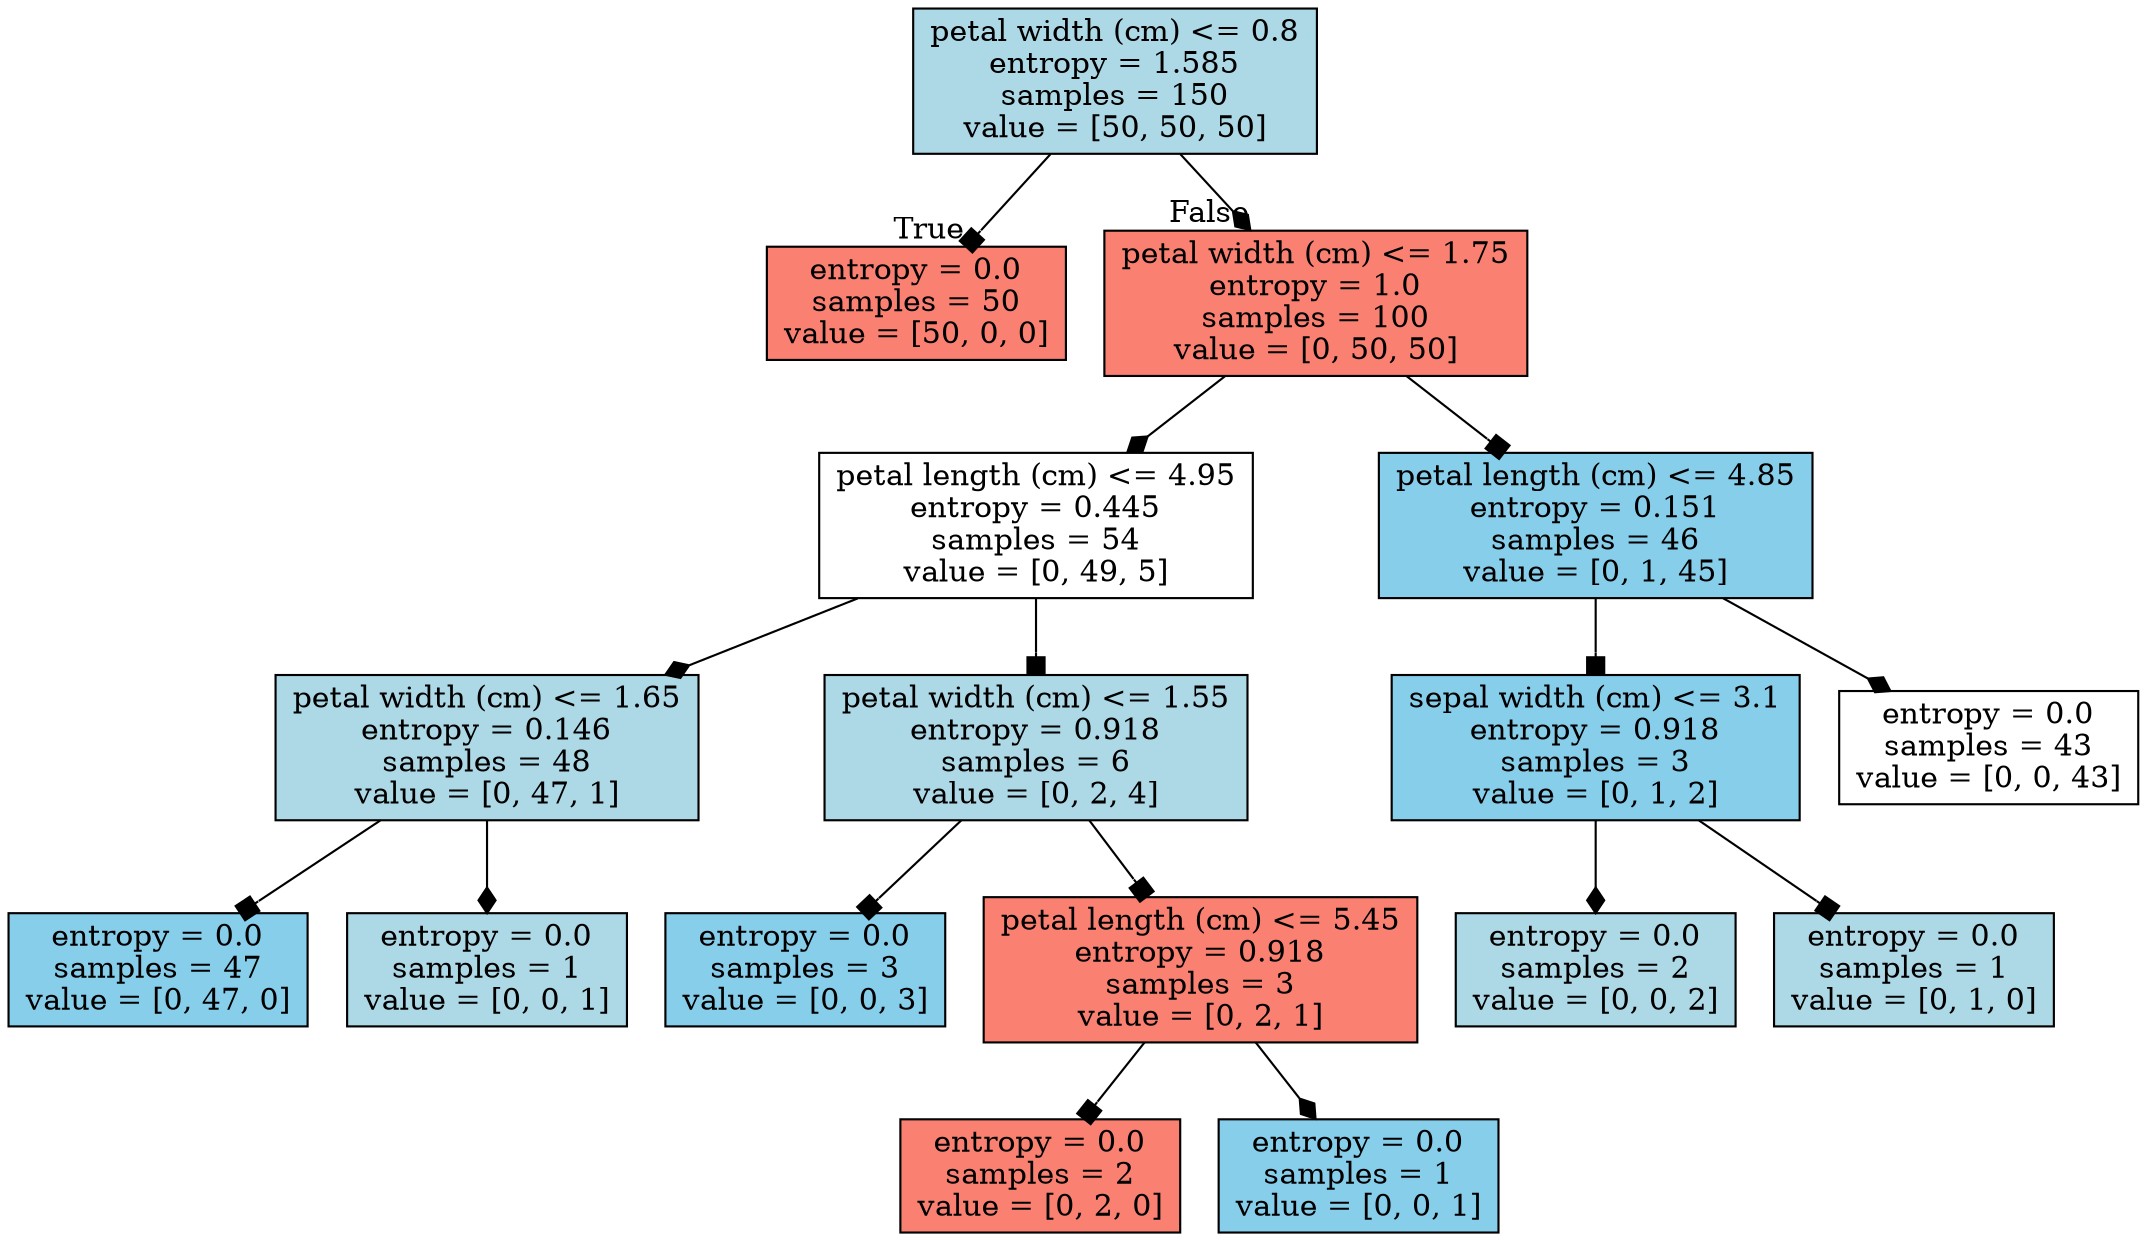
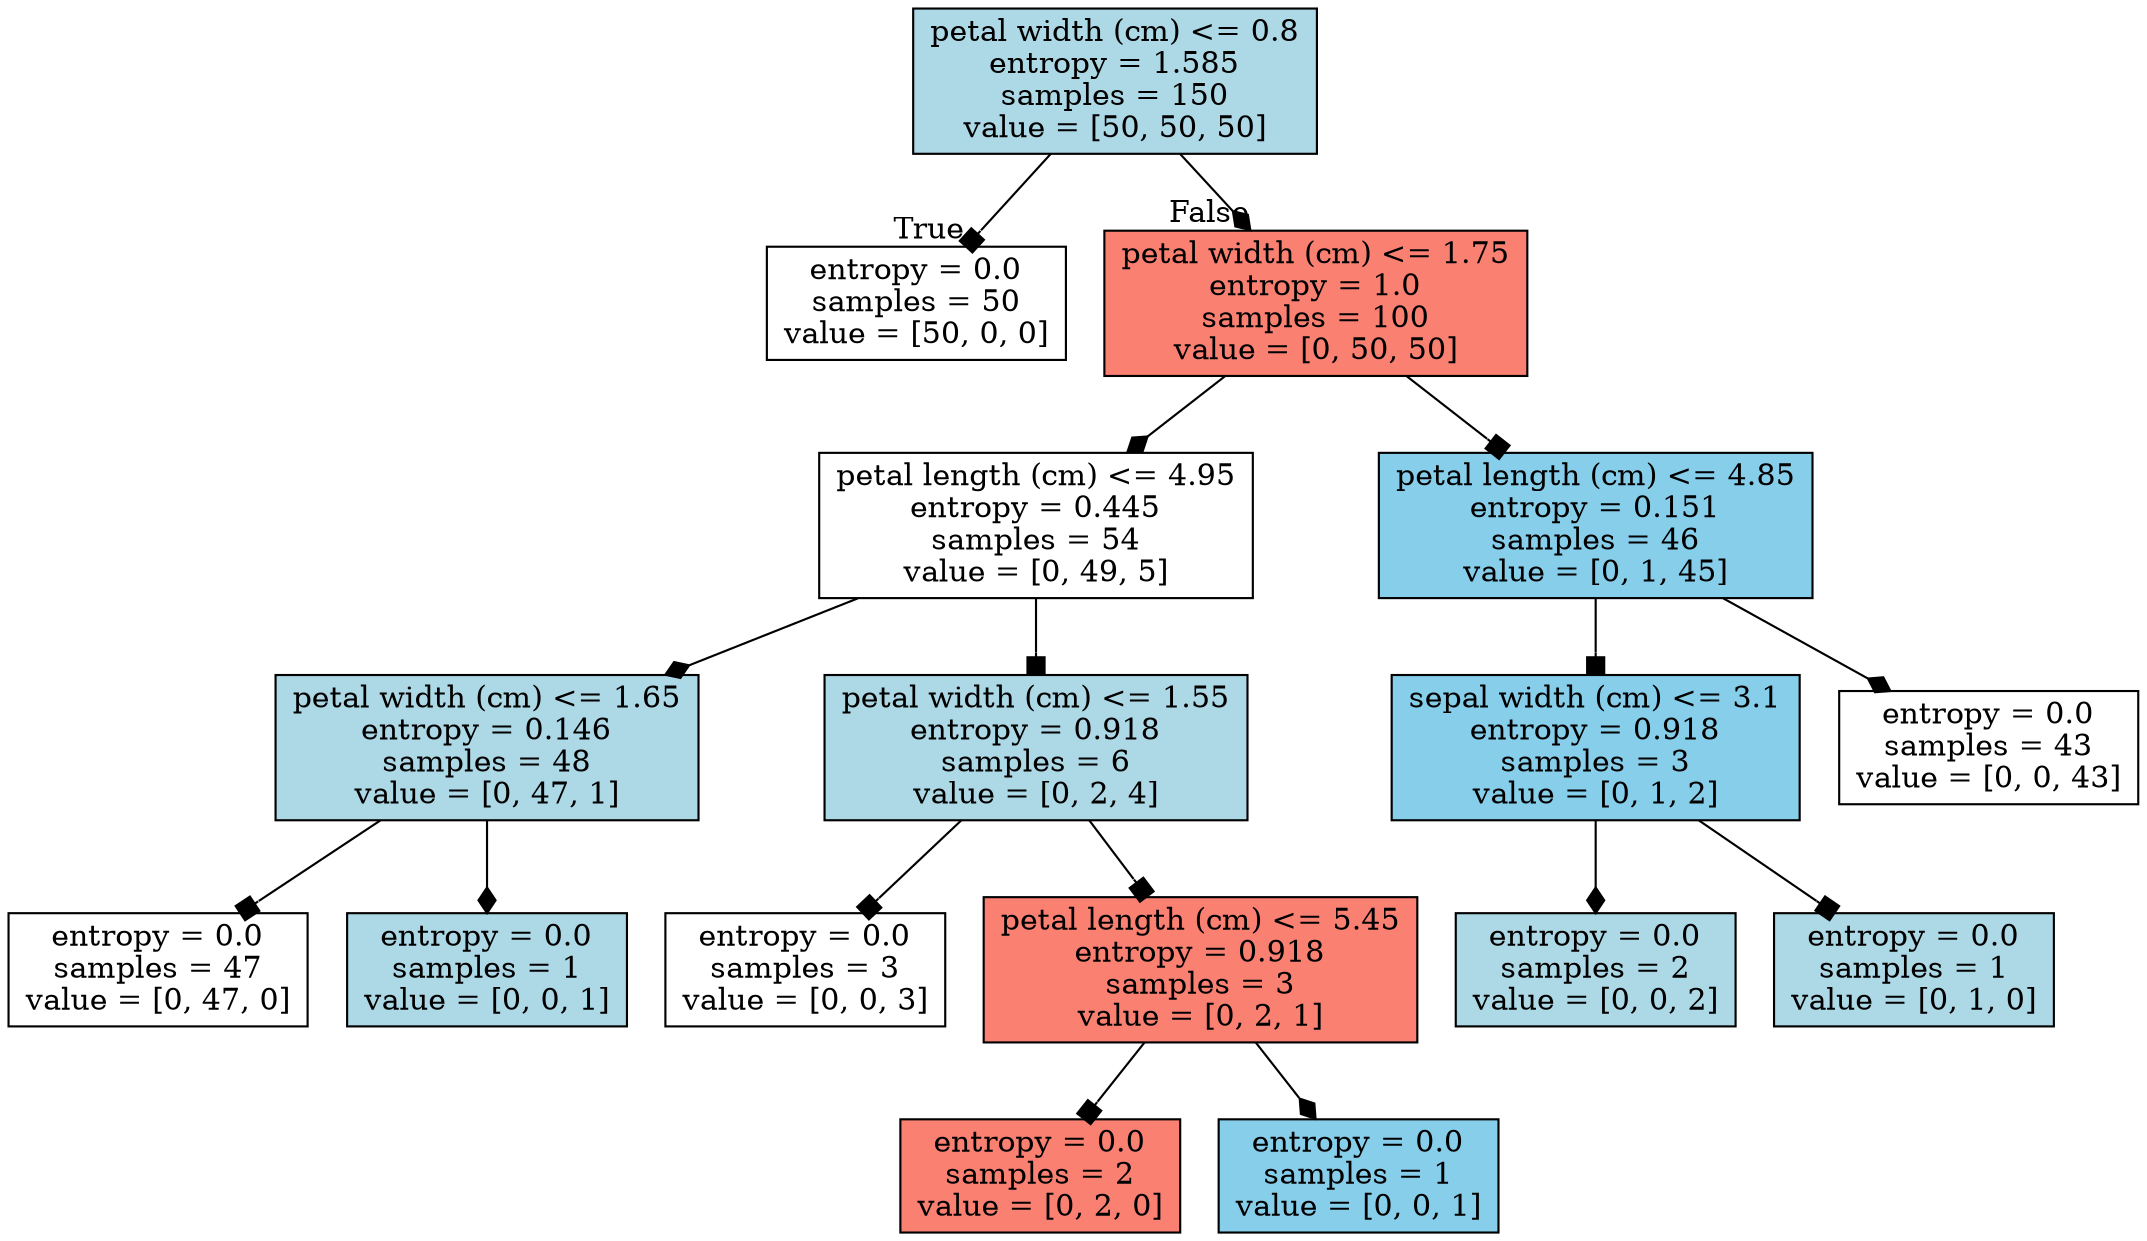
node "entropy = 0.0 samples = 50 value = [50, 0, 0]": fillcolor salmon -> white
node "entropy = 0.0 samples = 47 value = [0, 47, 0]": fillcolor skyblue -> white
node "entropy = 0.0 samples = 3 value = [0, 0, 3]": fillcolor skyblue -> white
